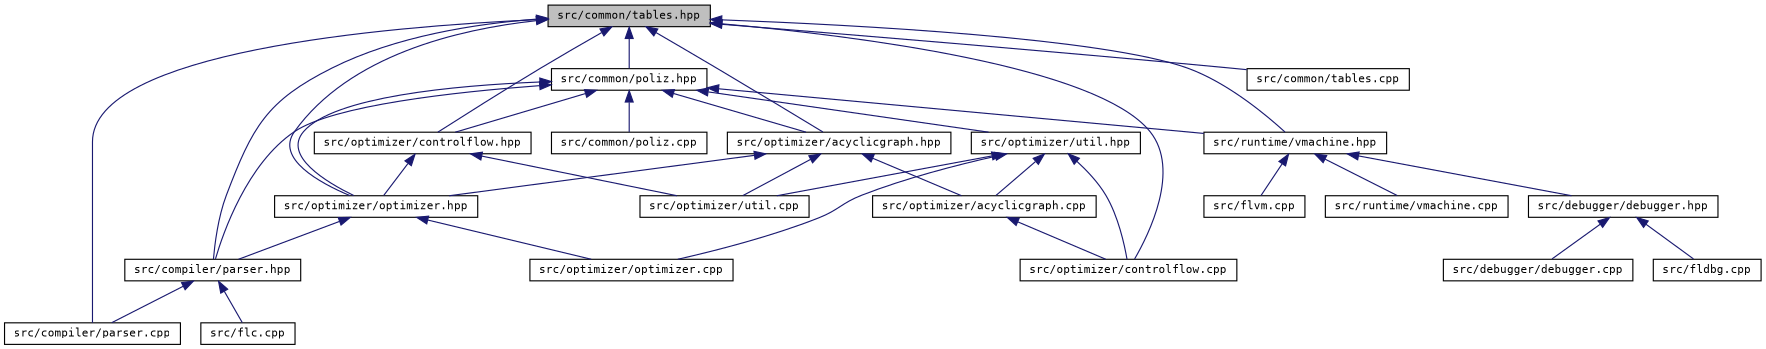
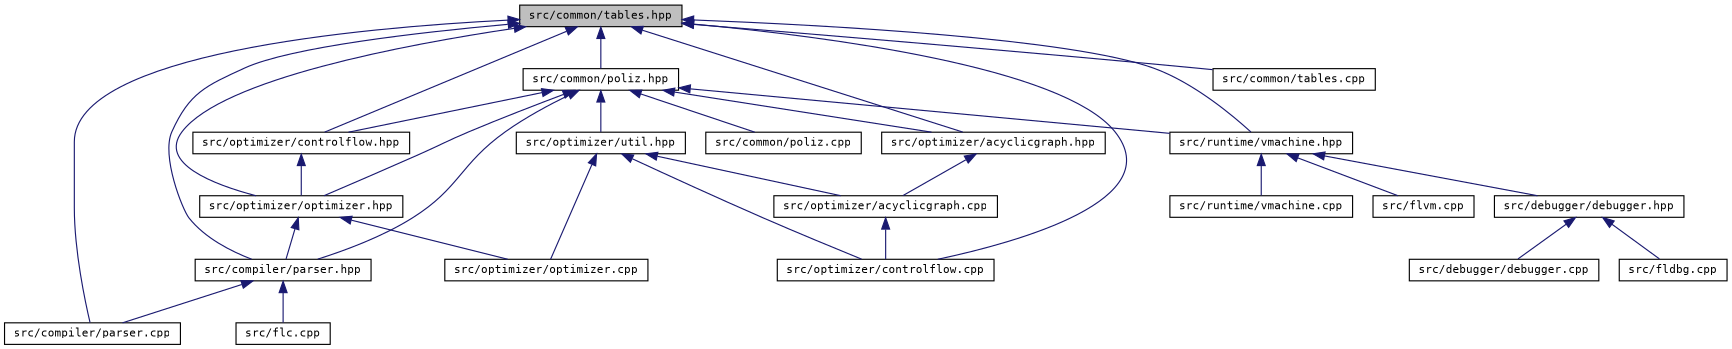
edge "src/optimizer/optimizer.hpp" -> "src/optimizer/acyclicgraph.hpp": removed
node "src/optimizer/util.cpp": removed
